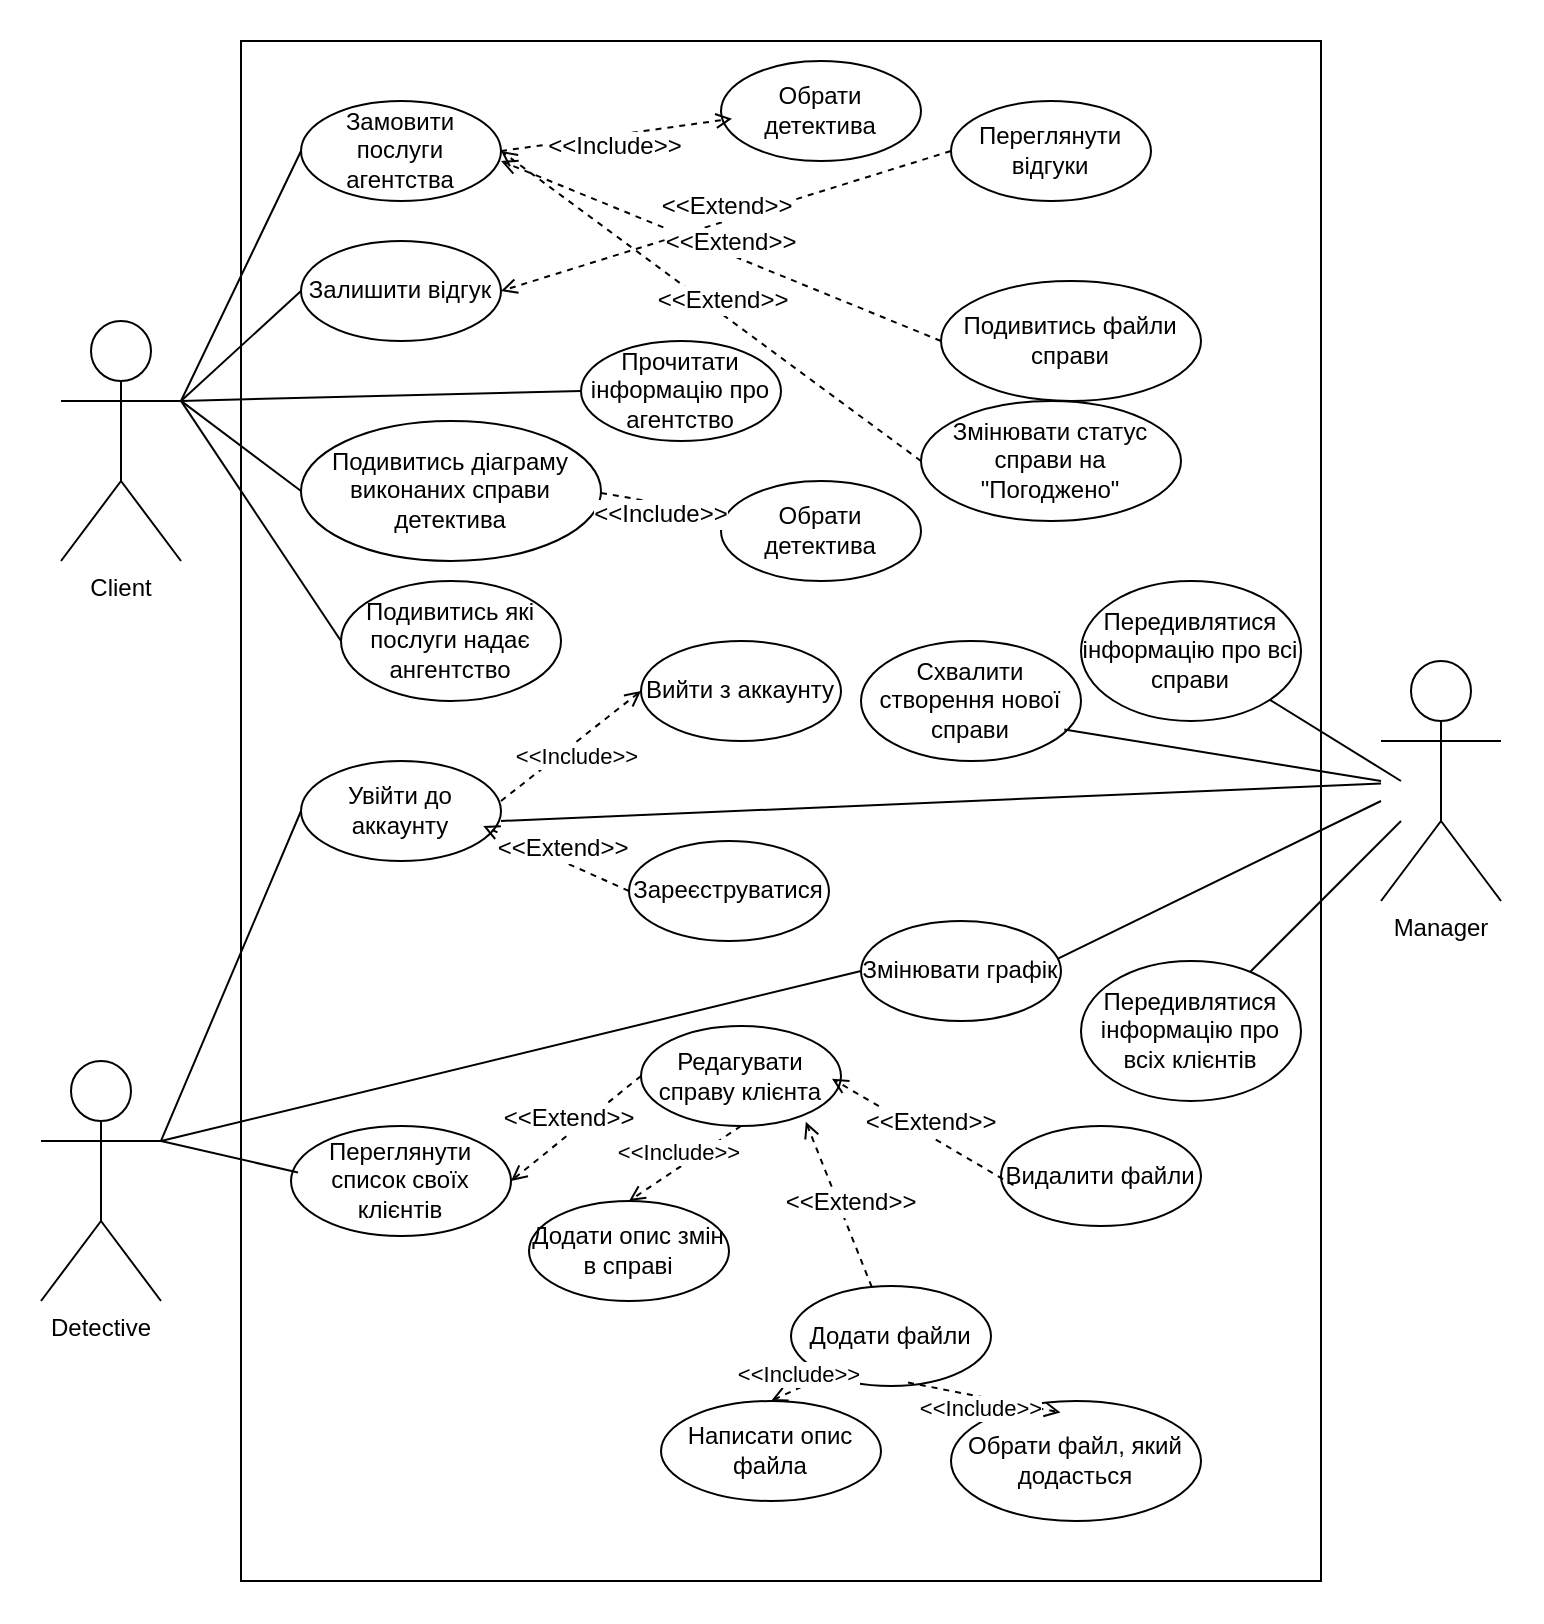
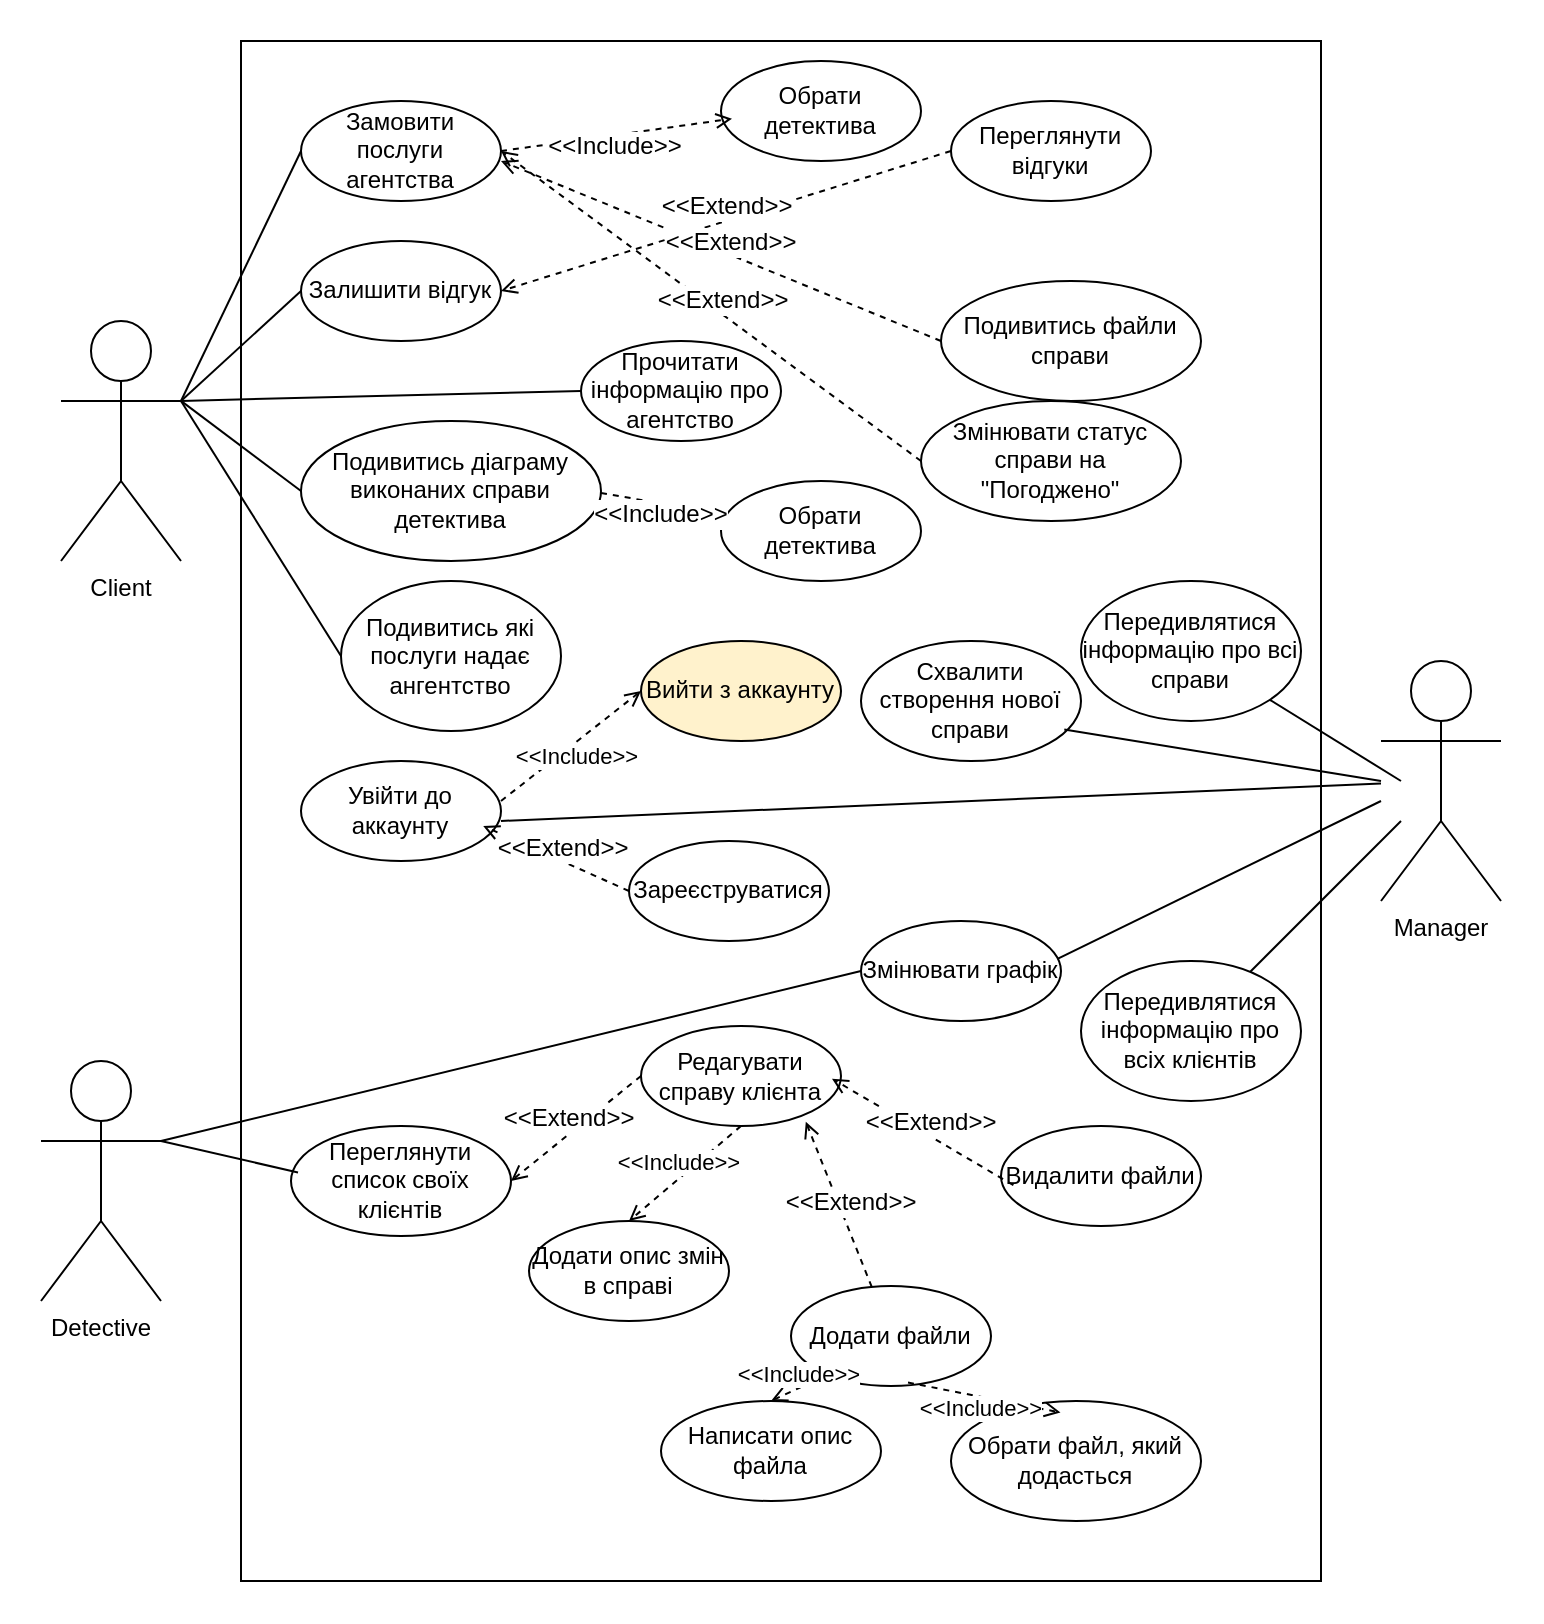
node "Подивитись які послуги надає ангентство": size 220x120 -> 220x150
node "Вийти з аккаунту": fillcolor #ffffff -> #fff2cc
edge "Увійти до аккаунту" -- "Detective": removed
node "Додати опис змін в справі": moved (629, 1251) -> (629, 1271)
